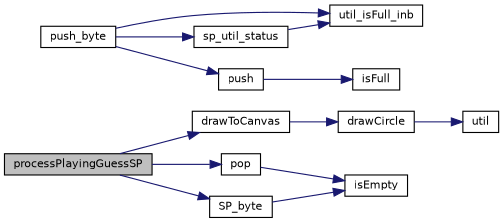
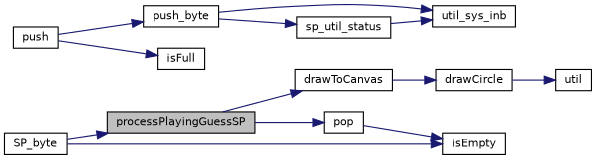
node "util_isFull_inb": label "util_isFull_inb" -> "util_sys_inb"
edge "push_byte" -> "push": reversed
edge "processPlayingGuessSP" -> "SP_byte": reversed
